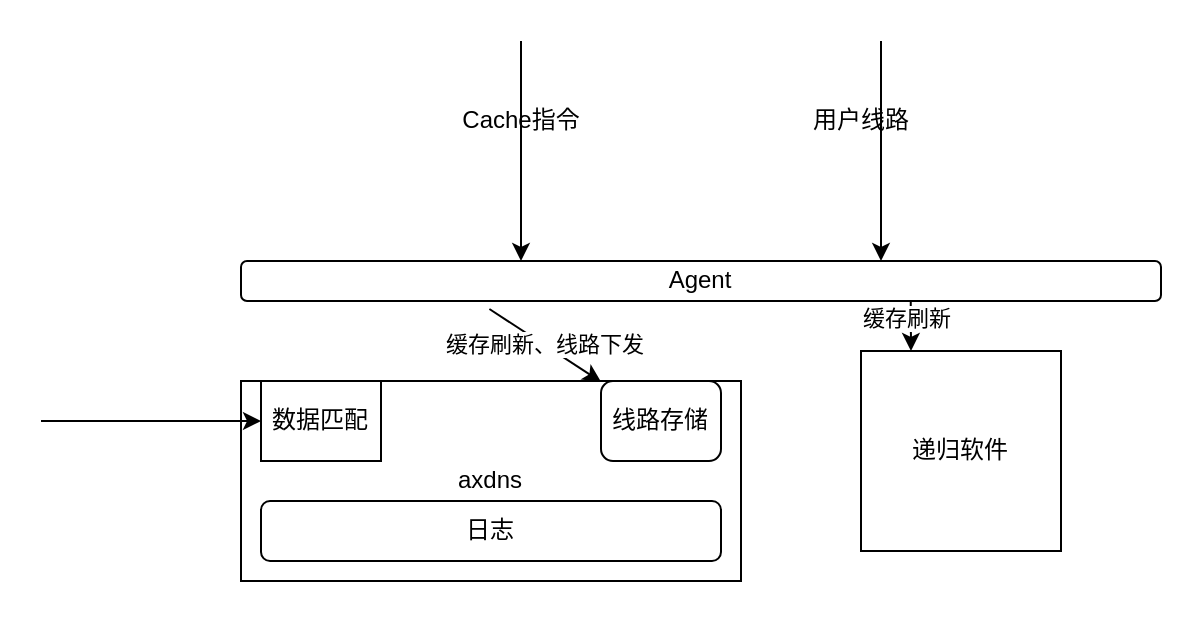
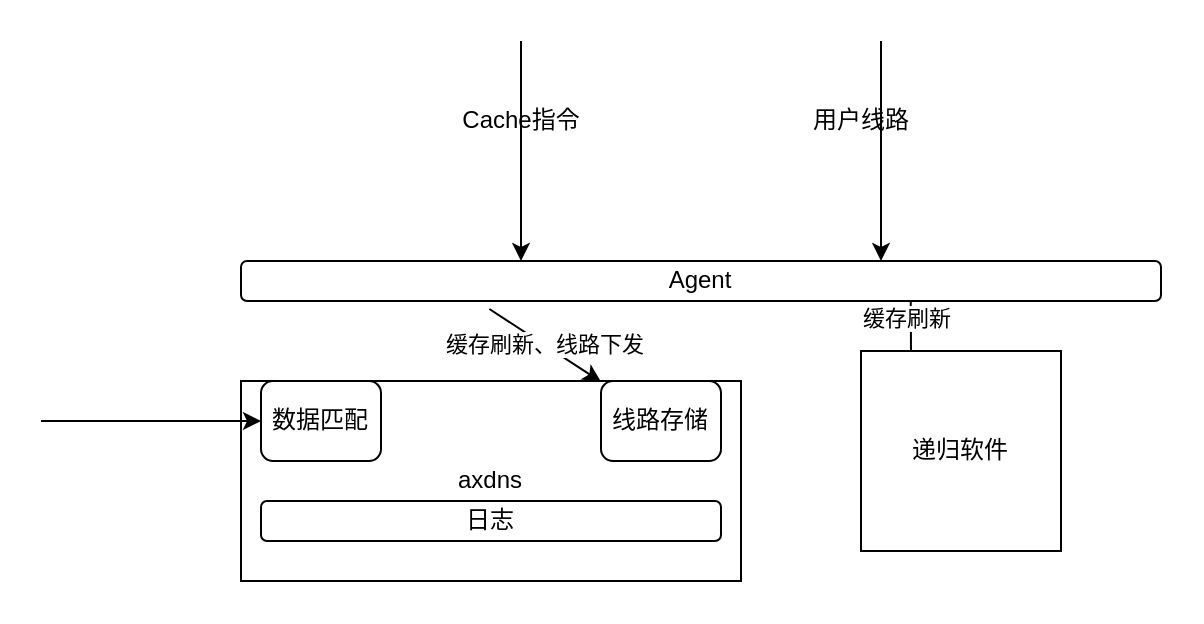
edge "Agent" -> "递归软件": arrowhead classic -> none
node "数据匹配": shape rectangle -> rounded rectangle
node "日志": size 460x60 -> 460x40
